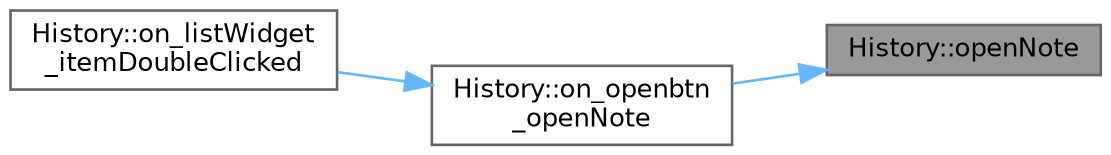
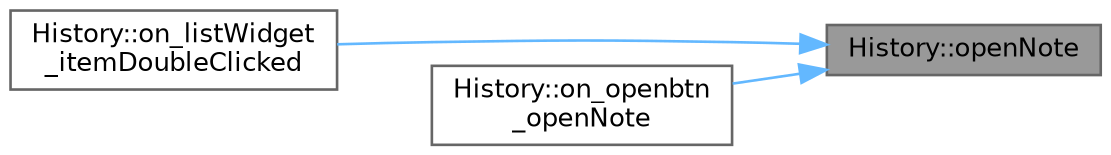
edge "History::on_listWidget _itemDoubleClicked" -> "History::on_openbtn _openNote": now "History::on_listWidget _itemDoubleClicked" -> "History::openNote"
